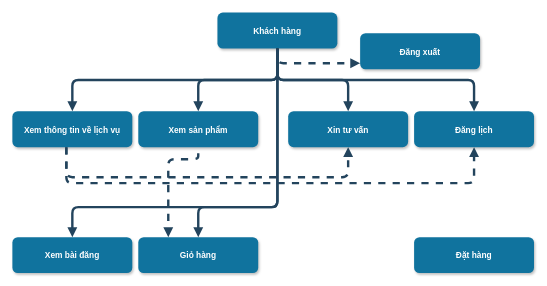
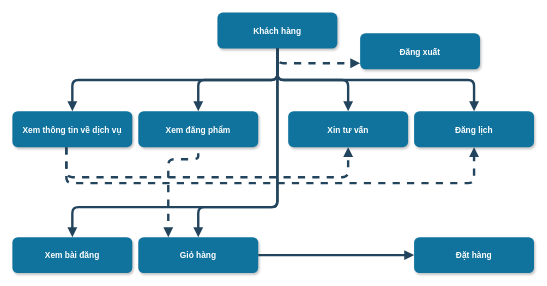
node "Xem thông tin về lịch vụ": label "Xem thông tin về lịch vụ" -> "Xem thông tin về dịch vụ"
node "Xem sản phẩm": label "Xem sản phẩm" -> "Xem đăng phẩm"
edge "Giỏ hàng" -> "Đặt hàng": added
